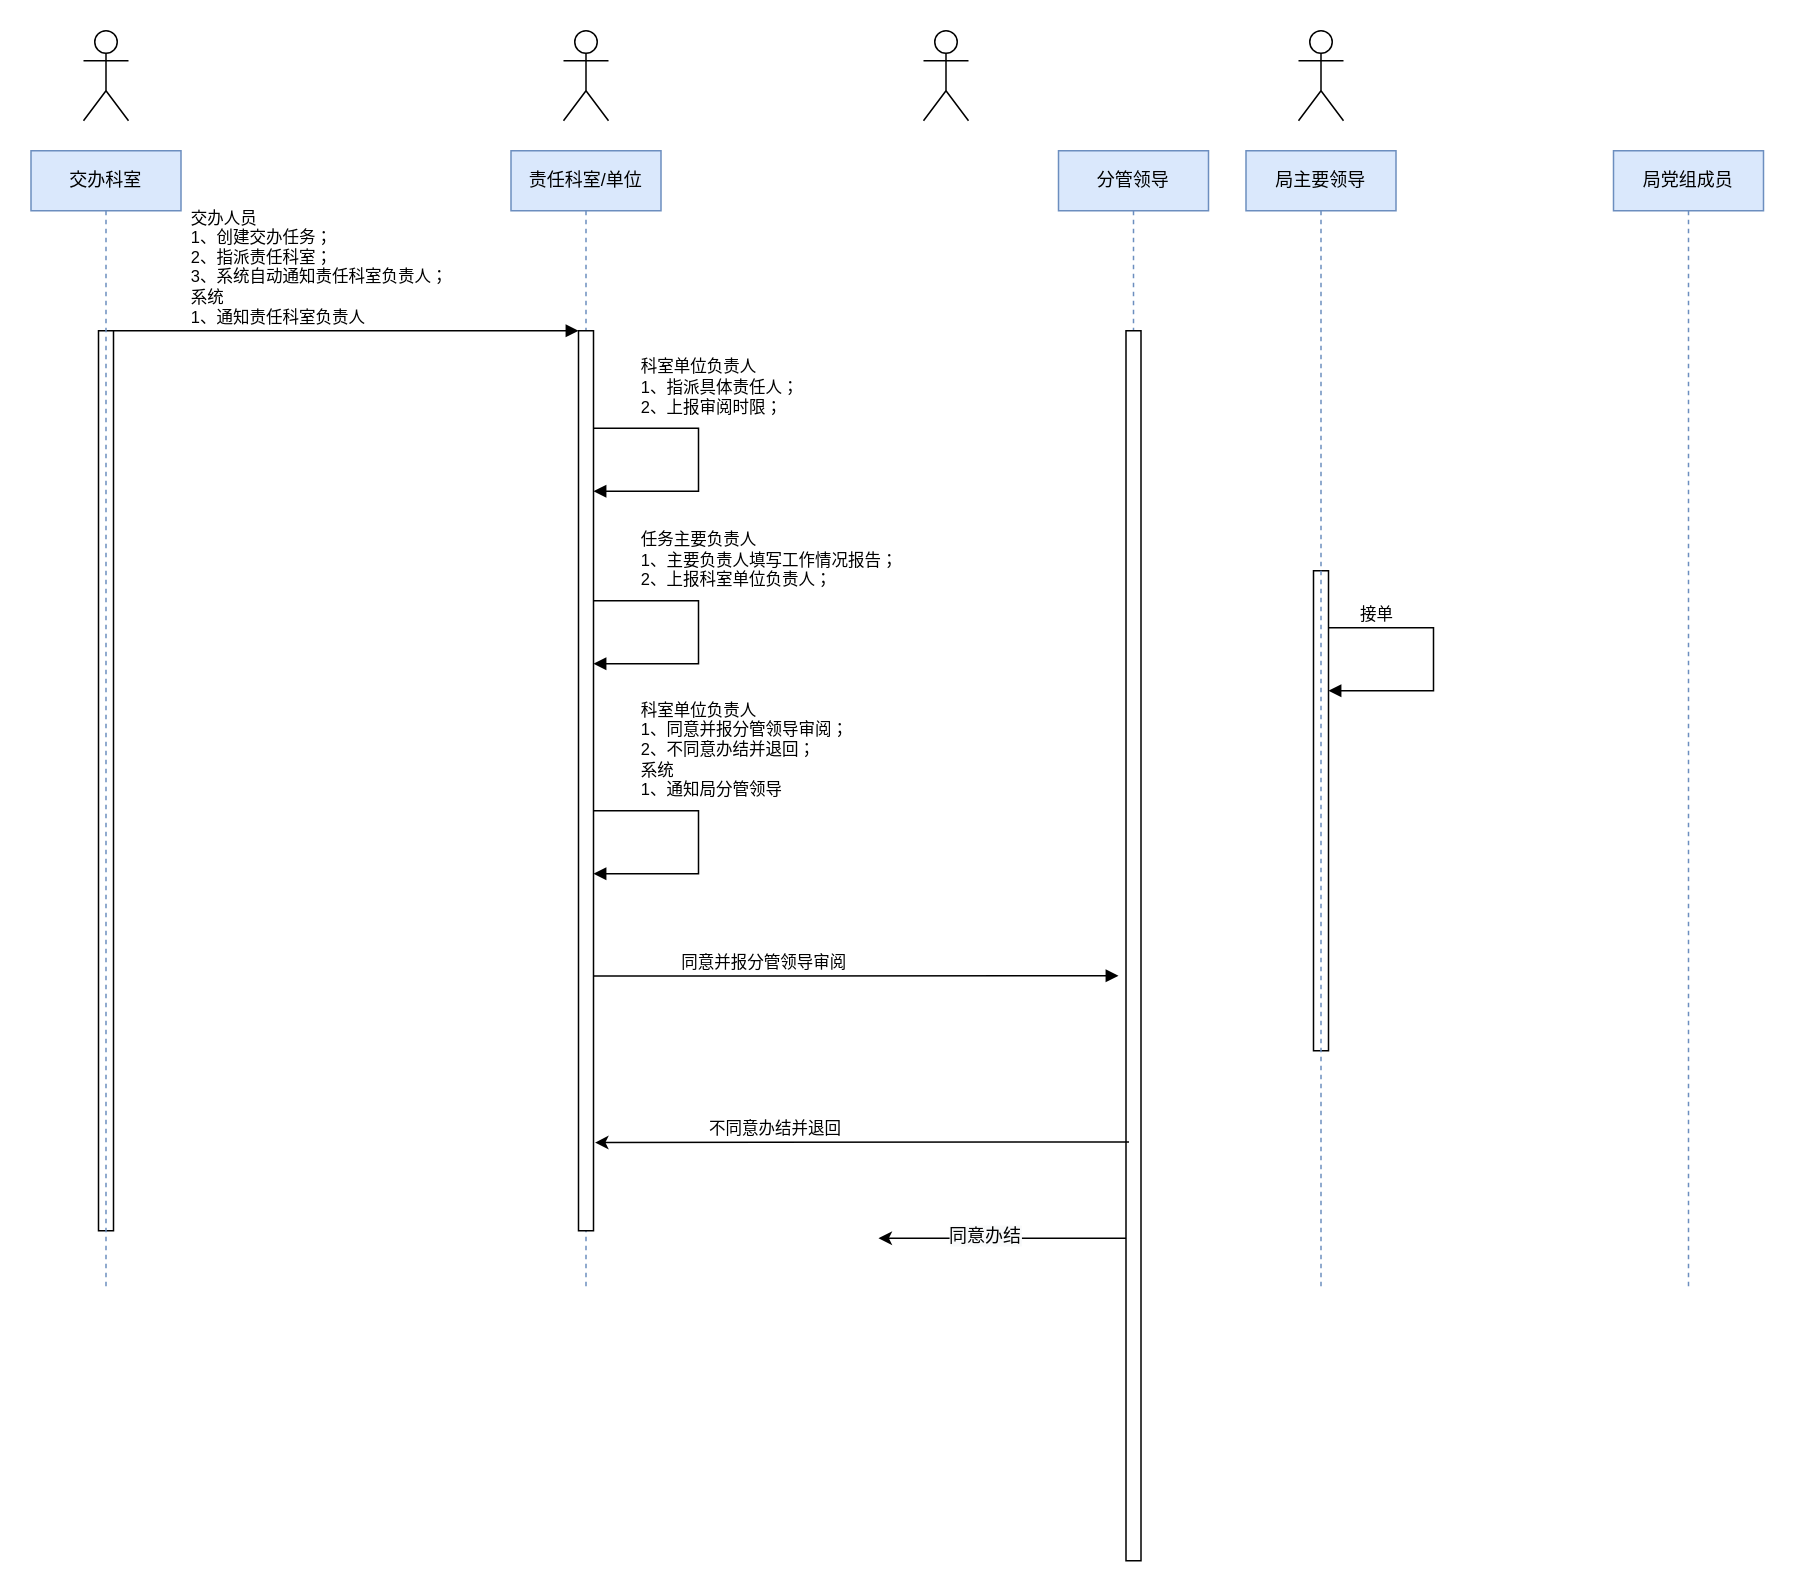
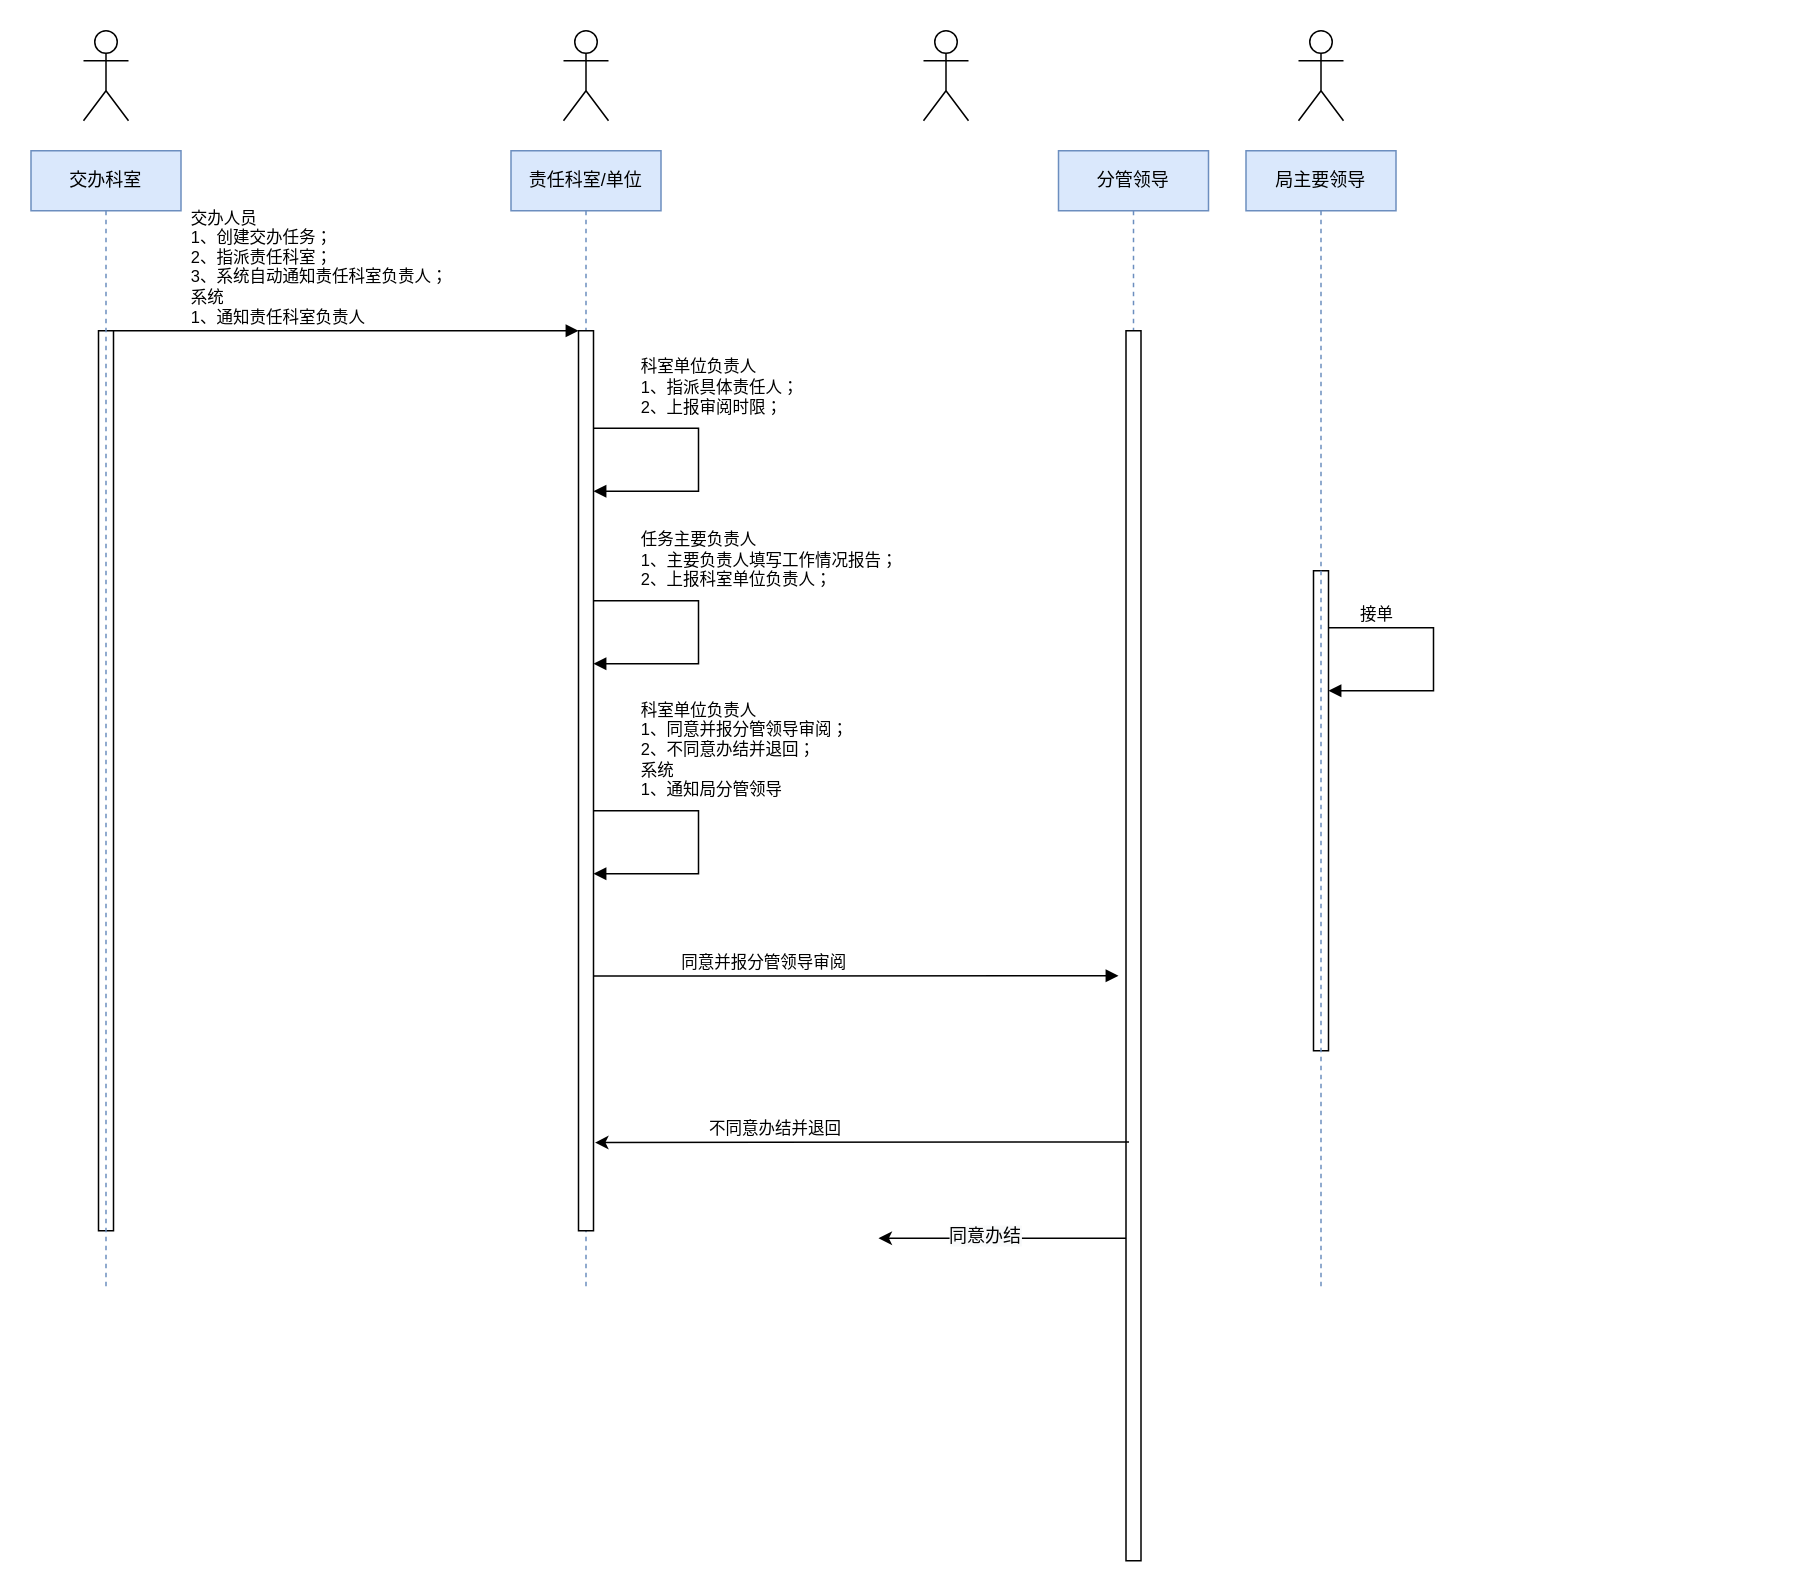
node "局党组成员": removed
